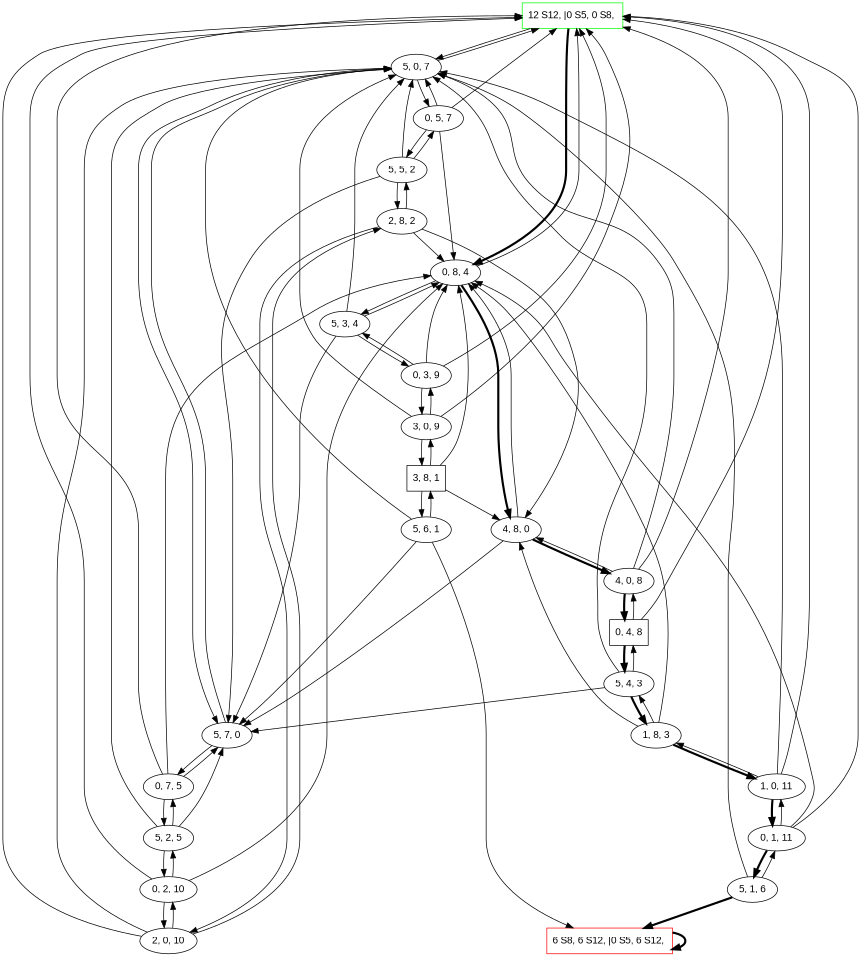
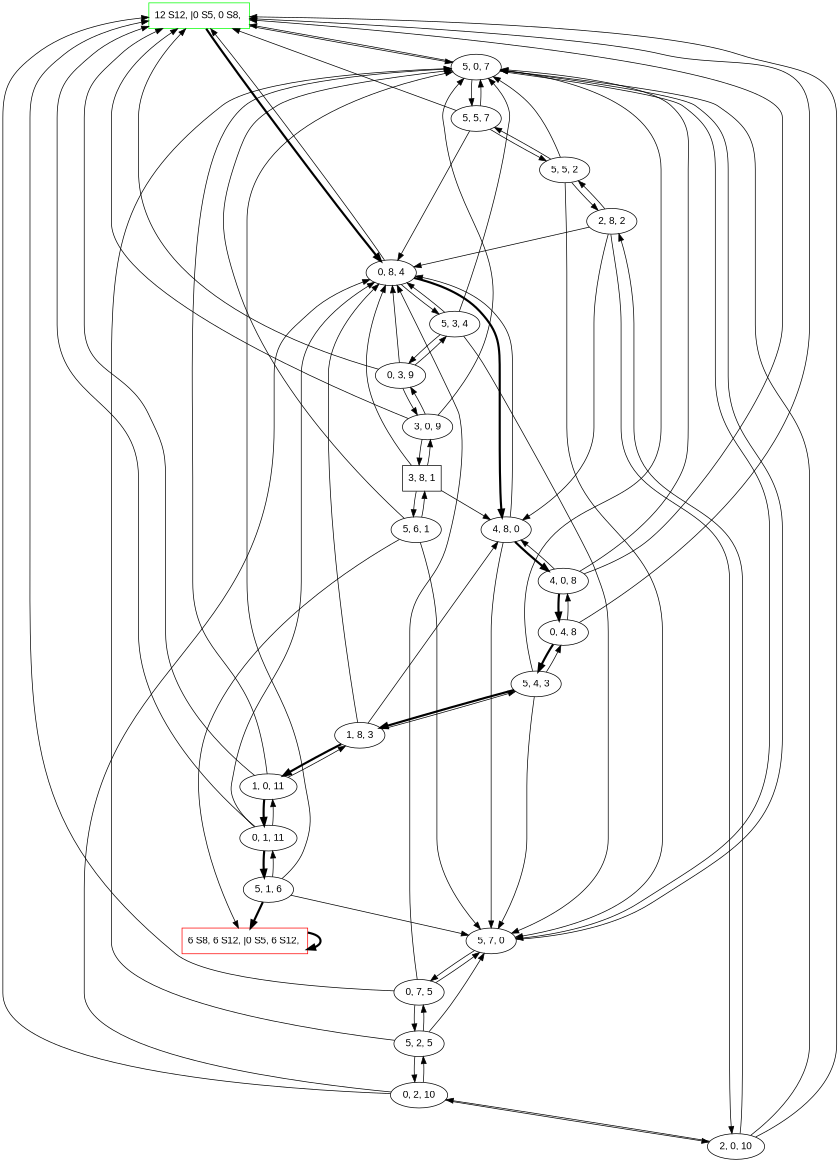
node "0, 5, 7": label "0, 5, 7" -> "5, 5, 7"
node "0, 4, 8": shape box -> ellipse
edge "5, 1, 6" -> "5, 7, 0": added
